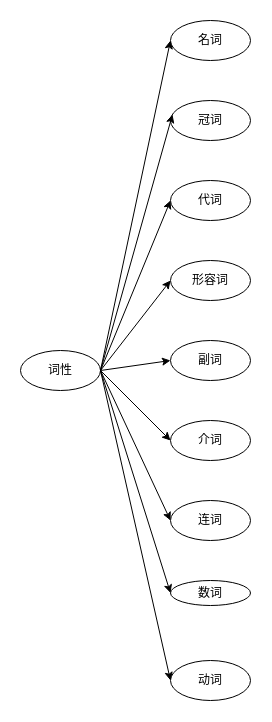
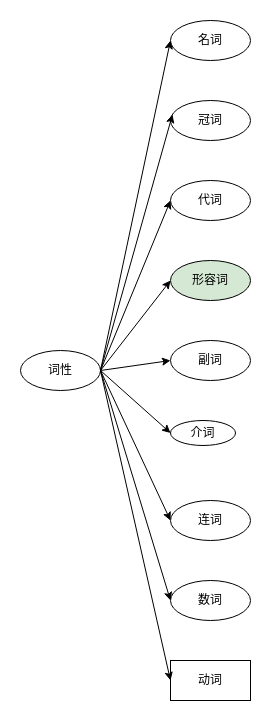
node "形容词": fillcolor #ffffff -> #d5e8d4
node "介词": size 80x40 -> 65x25
node "数词": size 80x25 -> 80x40
node "动词": shape ellipse -> rectangle
